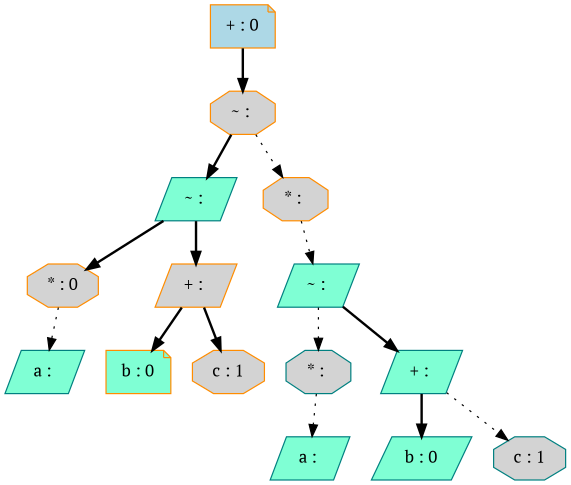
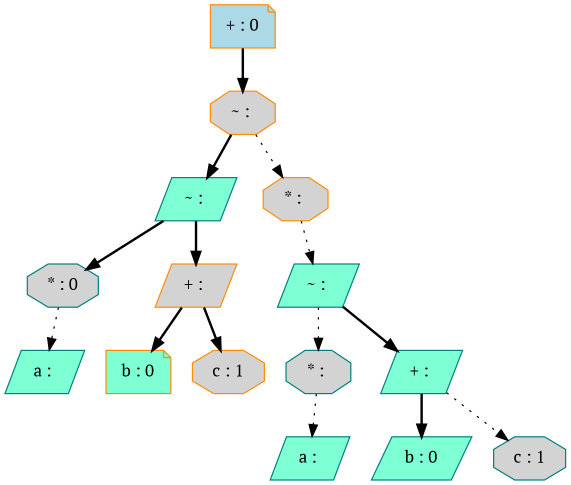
node "* : 0": color darkorange -> teal
